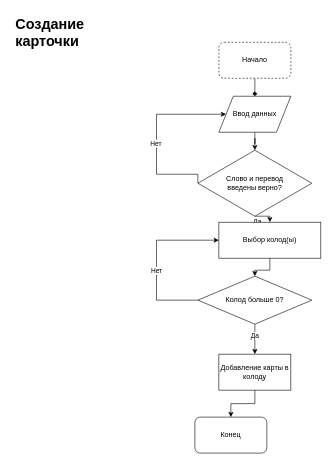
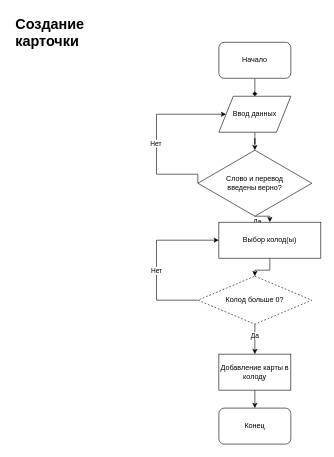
node "Начало": style dashed -> solid
node "Колод больше 0?": style solid -> dashed
node "Конец": moved (231, 435) -> (255, 426)
